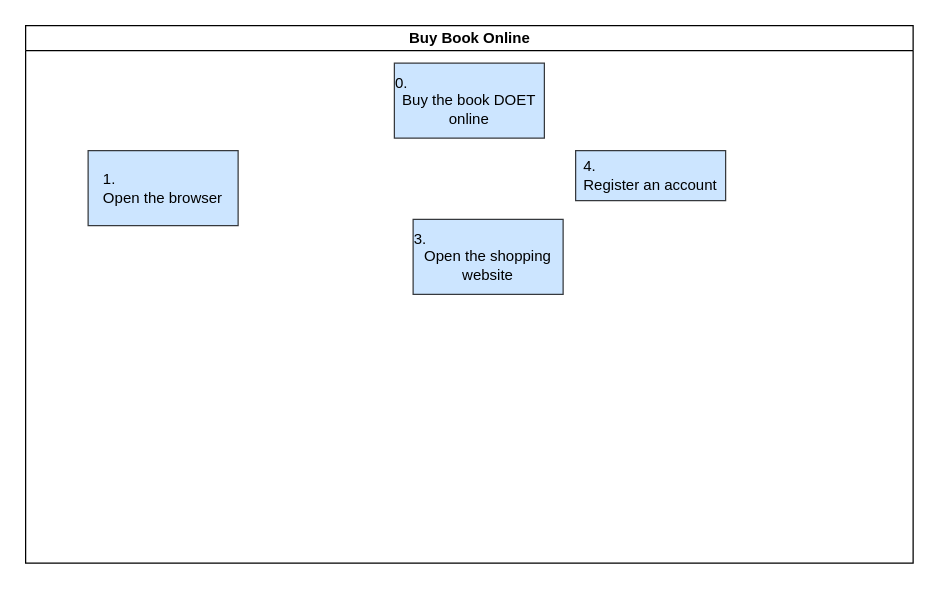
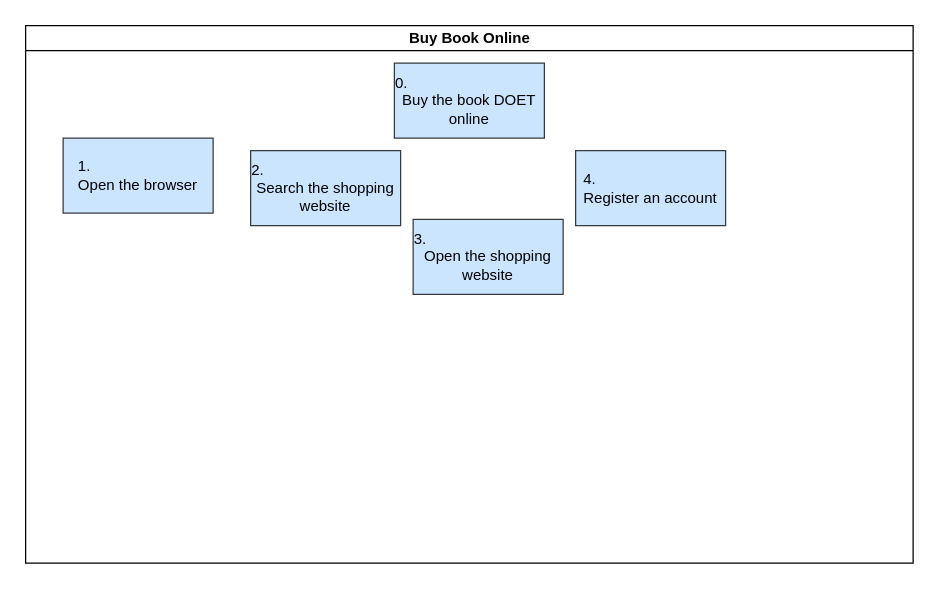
node "4. Register an account": size 150x50 -> 150x75
node "1. Open the browser": moved (163, 188) -> (138, 176)
node "2. Search the shopping website": added
